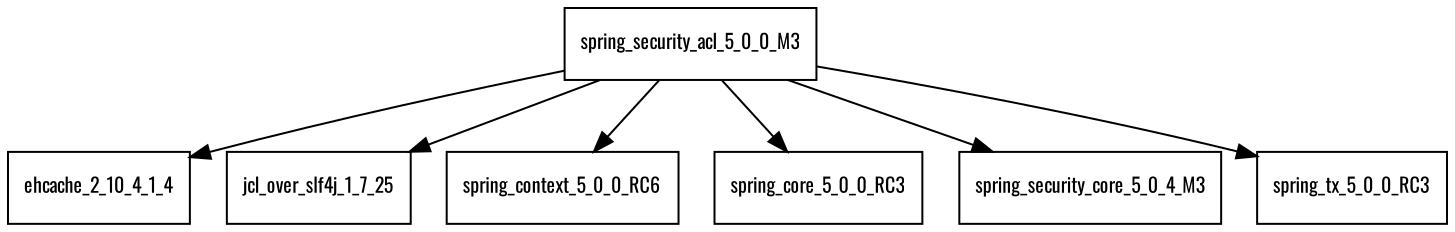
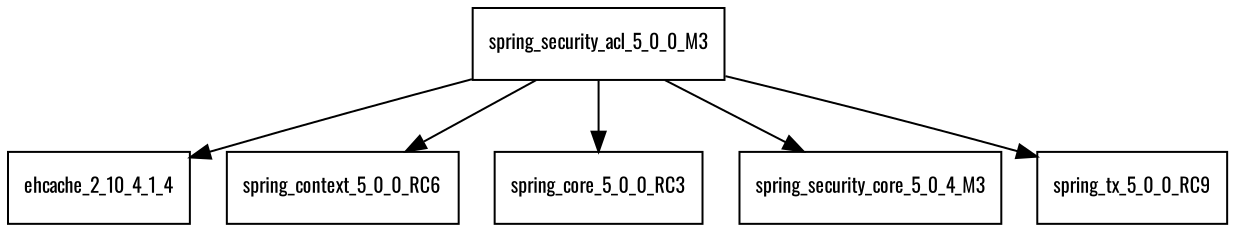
node "jcl_over_slf4j_1_7_25": removed
node "spring_tx_5_0_0_RC3": label "spring_tx_5_0_0_RC3" -> "spring_tx_5_0_0_RC9"
